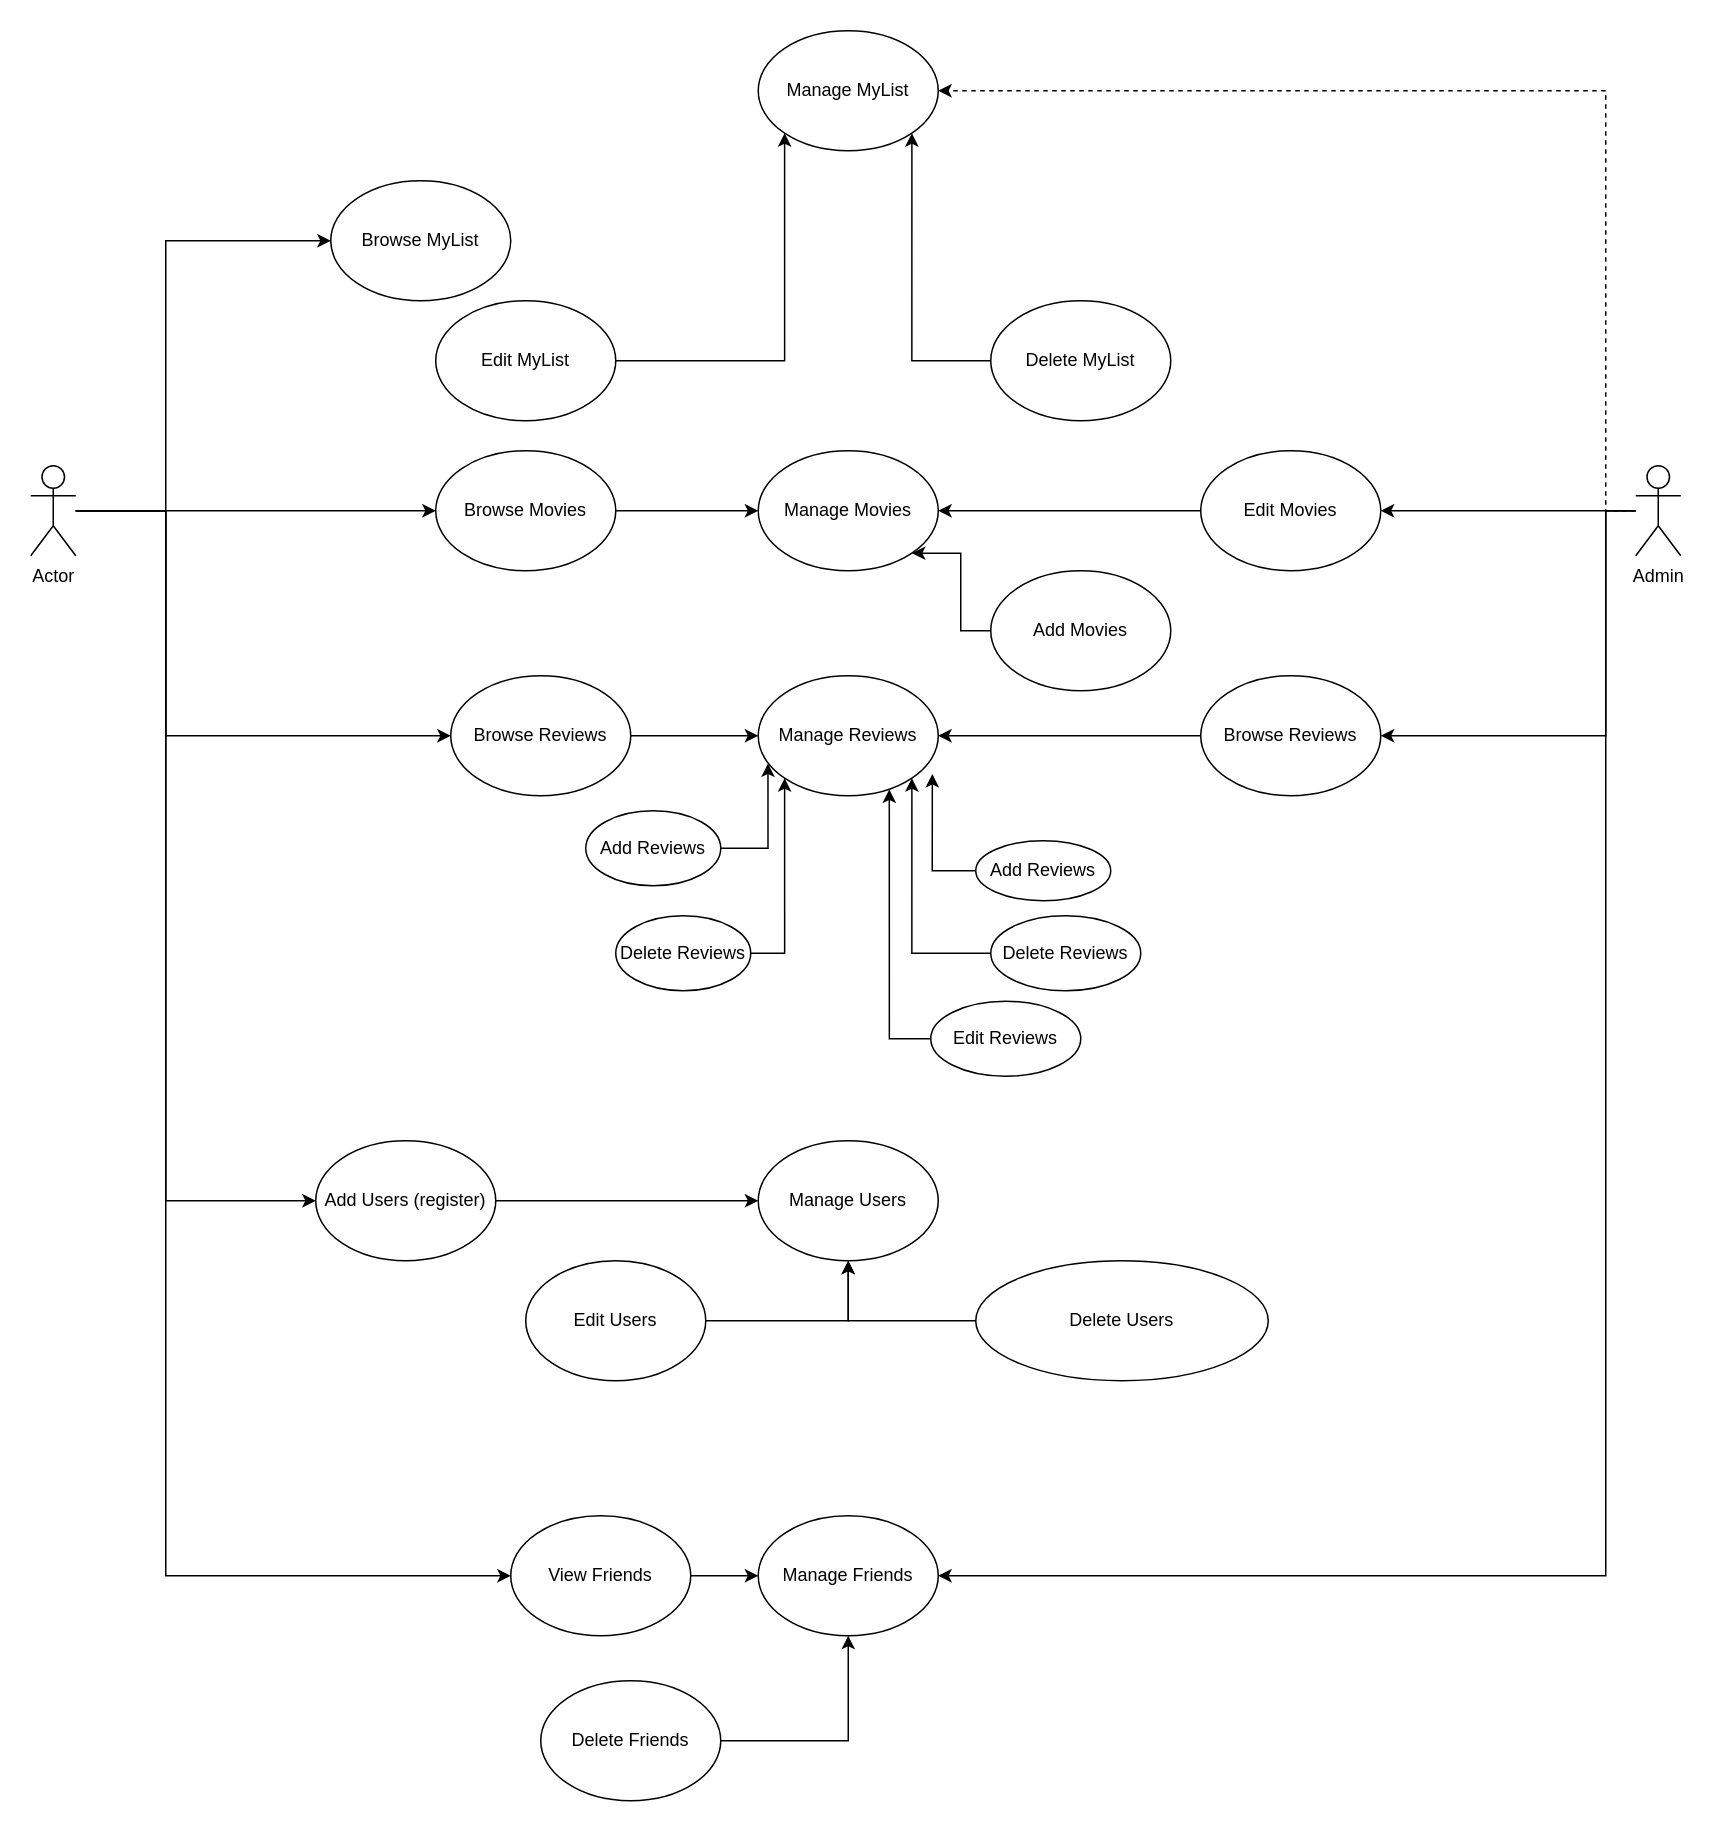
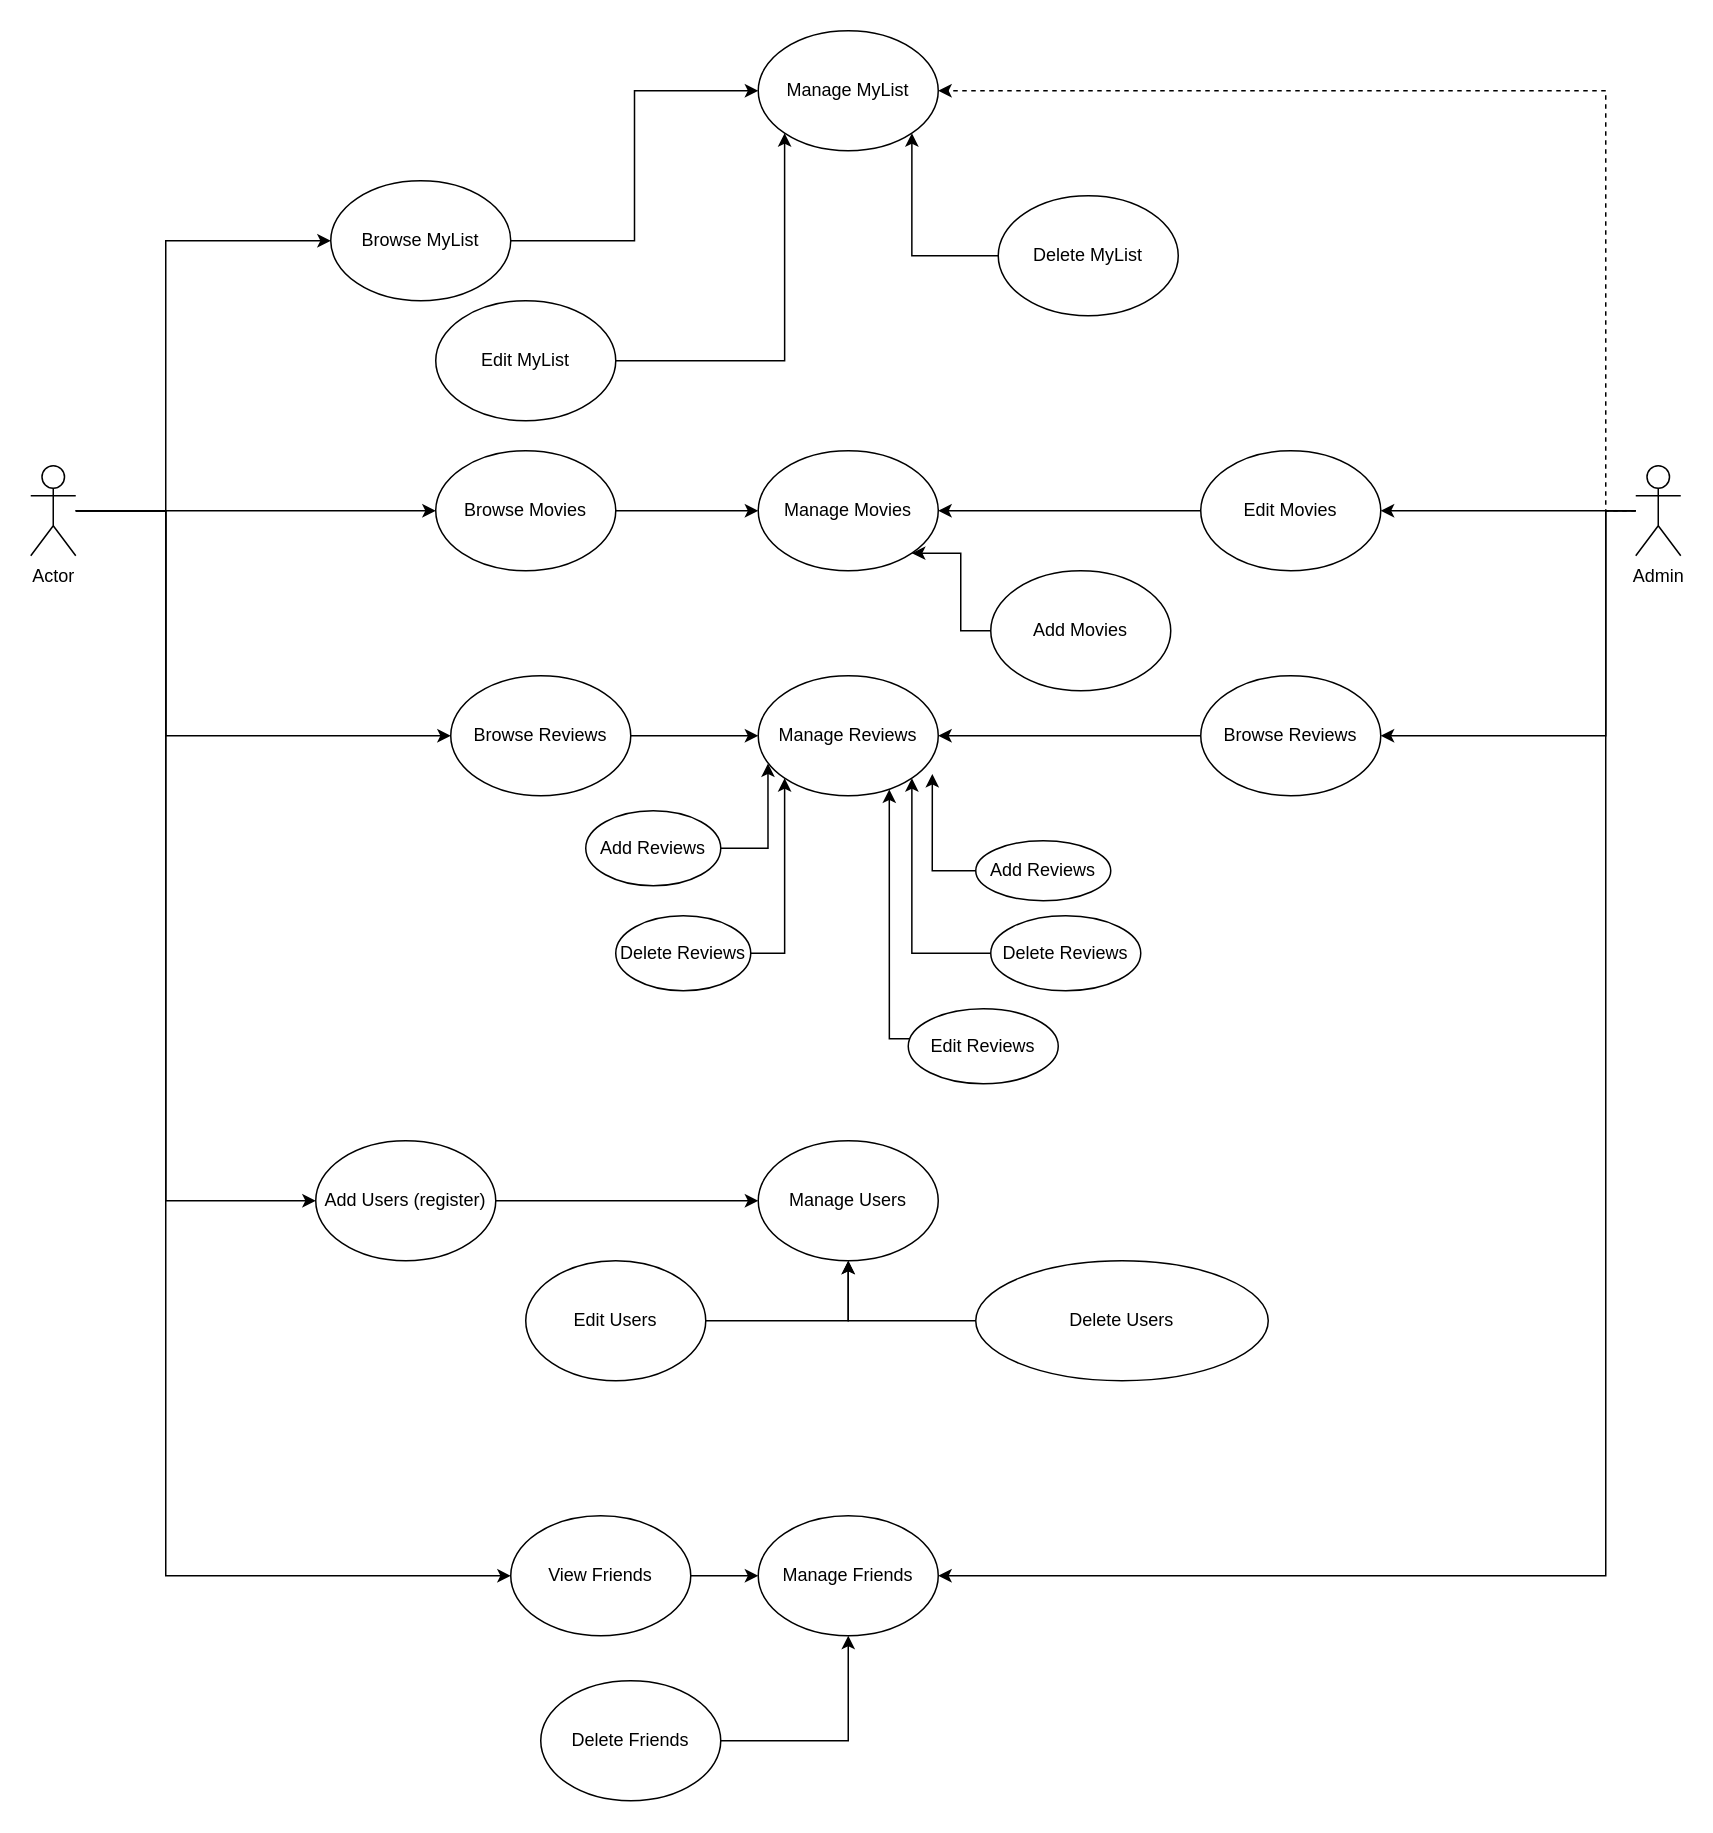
edge "Browse MyList" -> "Manage MyList": added
node "Delete MyList": moved (1081, 361) -> (1088, 256)
node "Edit Reviews": moved (1006, 1039) -> (983, 1046)
